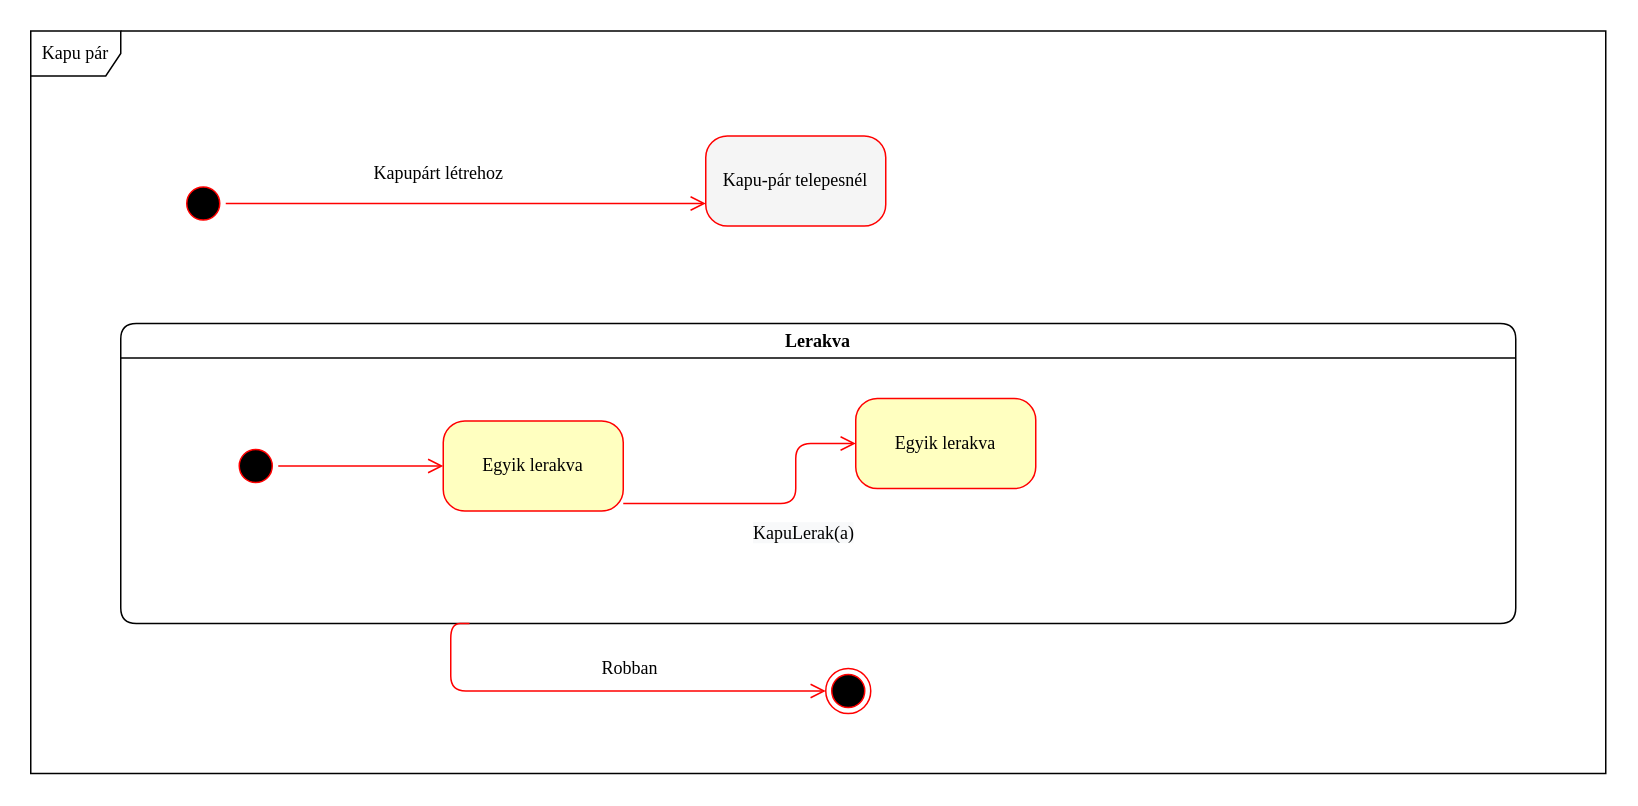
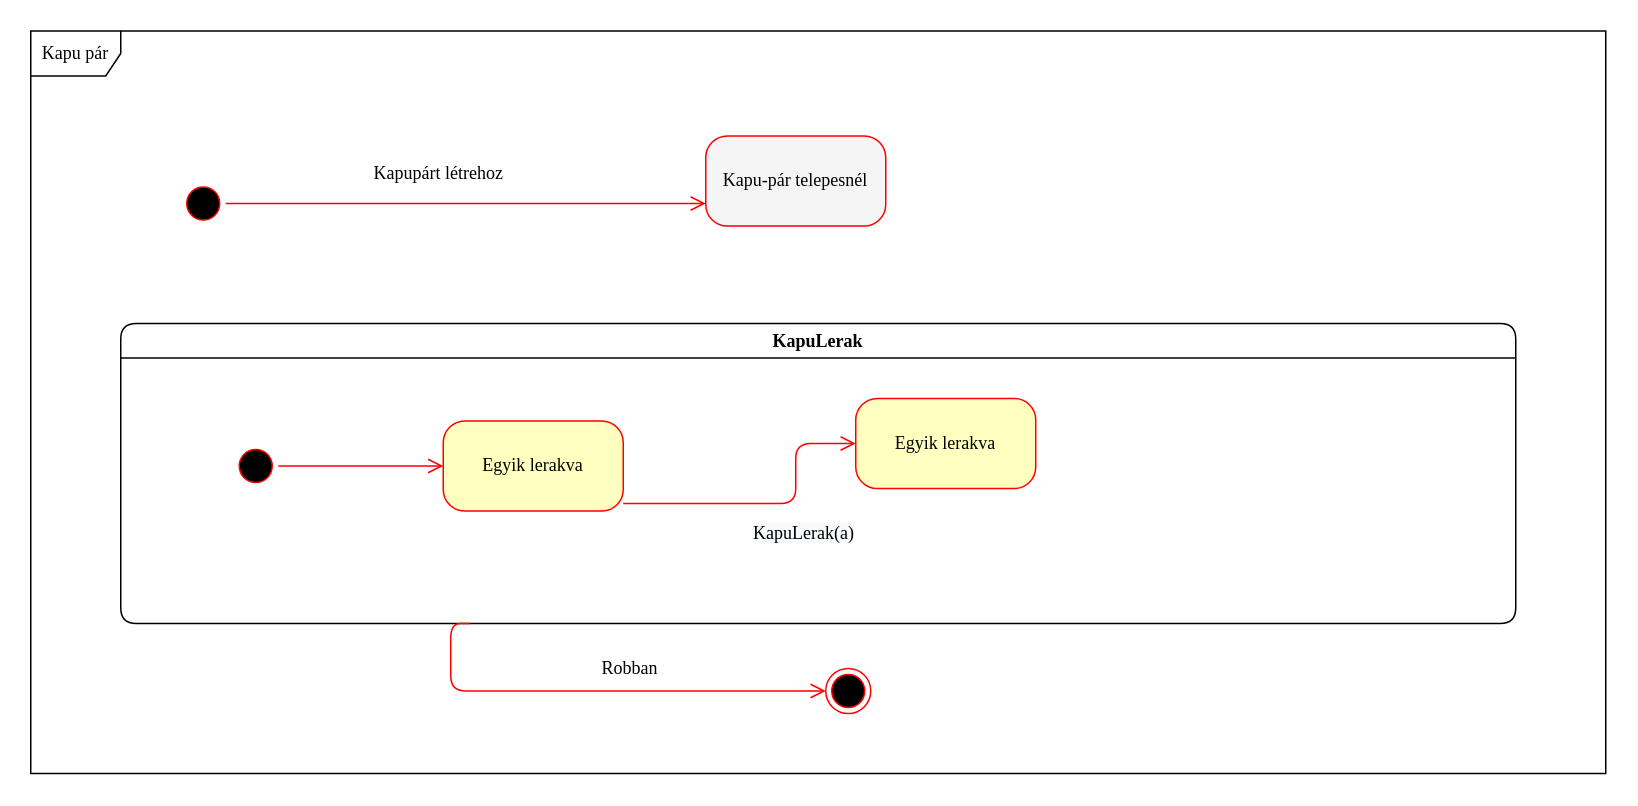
node "Lerakva": label "Lerakva" -> "KapuLerak"
